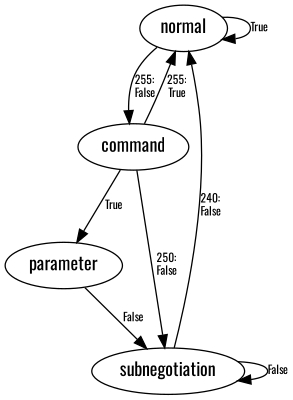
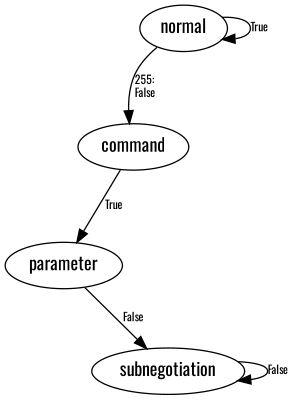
edge "command" -> "normal": removed, label "255: True"
edge "subnegotiation" -> "normal": removed, label "240: False"
edge "command" -> "subnegotiation": removed, label "250: False"
